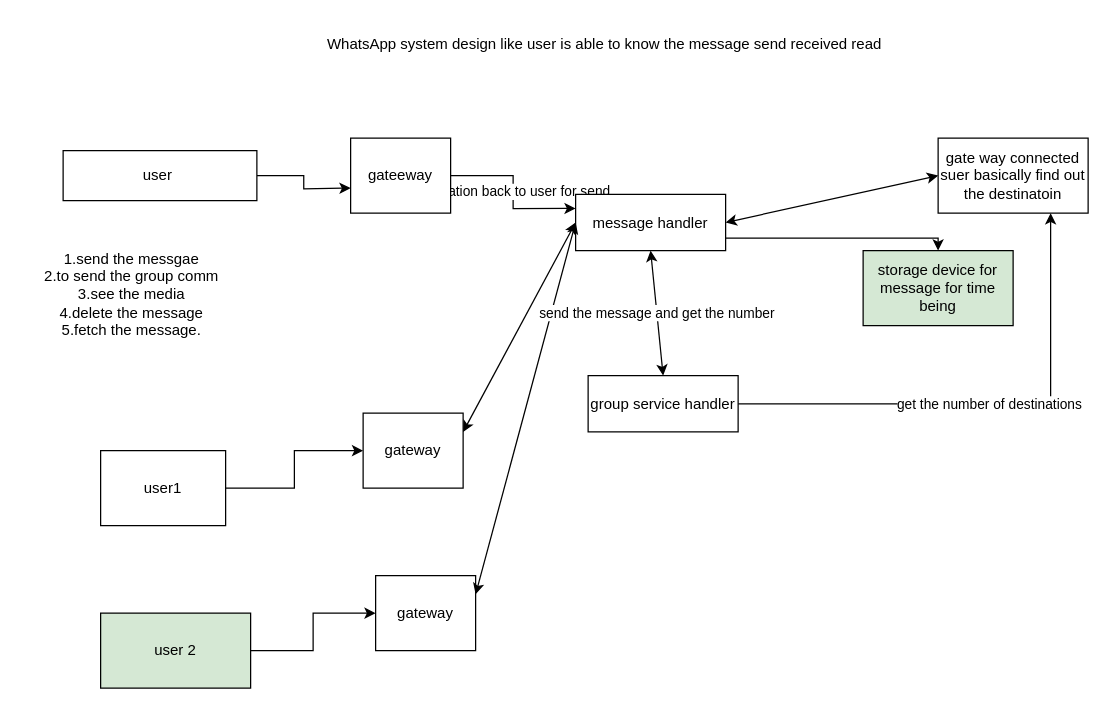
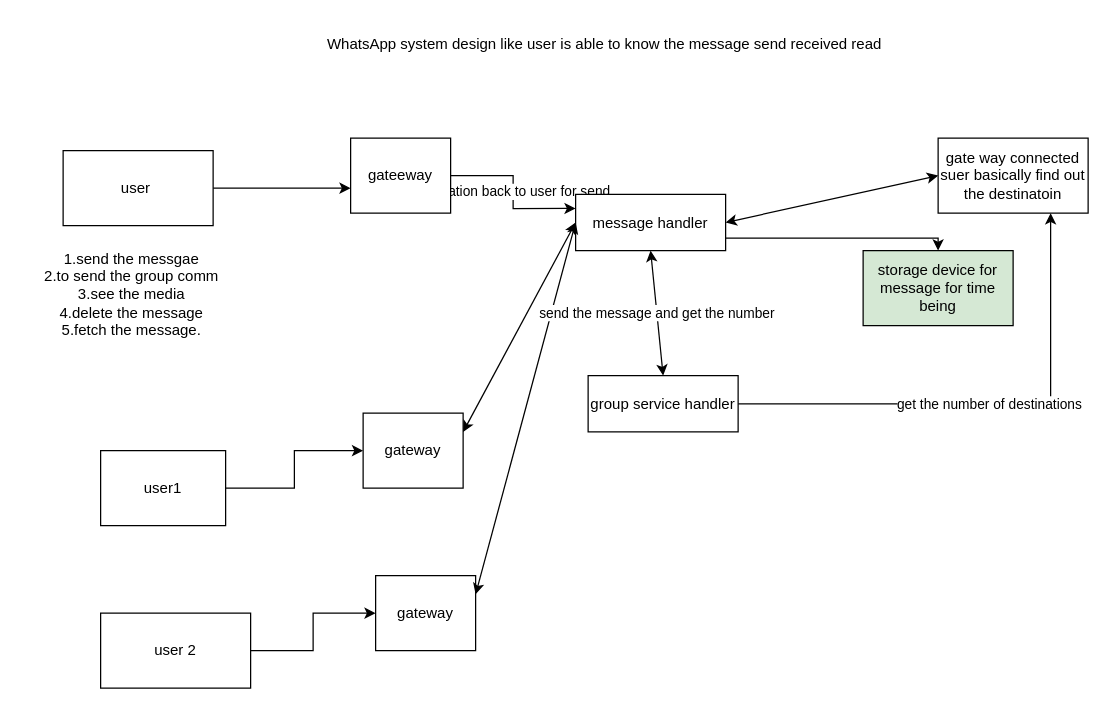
node "user": size 194x50 -> 150x75
node "user 2": fillcolor #d5e8d4 -> #ffffff
